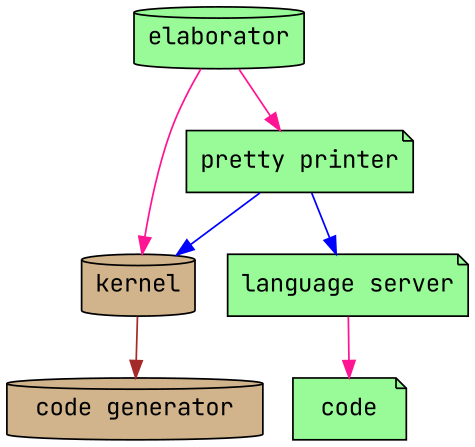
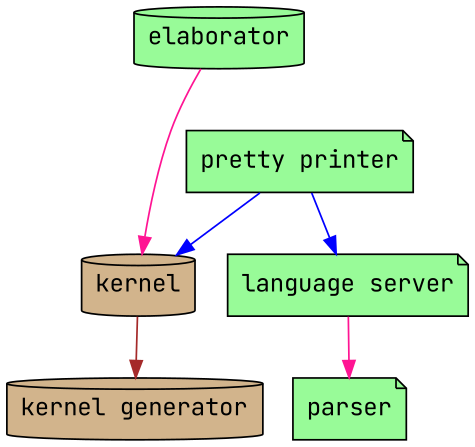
edge "elaborator" -> "pretty printer": removed
node "code generator": label "code generator" -> "kernel generator"
node "code": label "code" -> "parser"
